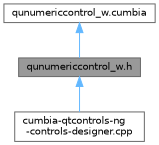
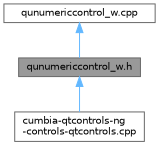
node "qunumericcontrol_w.cumbia": label "qunumericcontrol_w.cumbia" -> "qunumericcontrol_w.cpp"
node "cumbia-qtcontrols-ng -controls-designer.cpp": label "cumbia-qtcontrols-ng -controls-designer.cpp" -> "cumbia-qtcontrols-ng -controls-qtcontrols.cpp"
